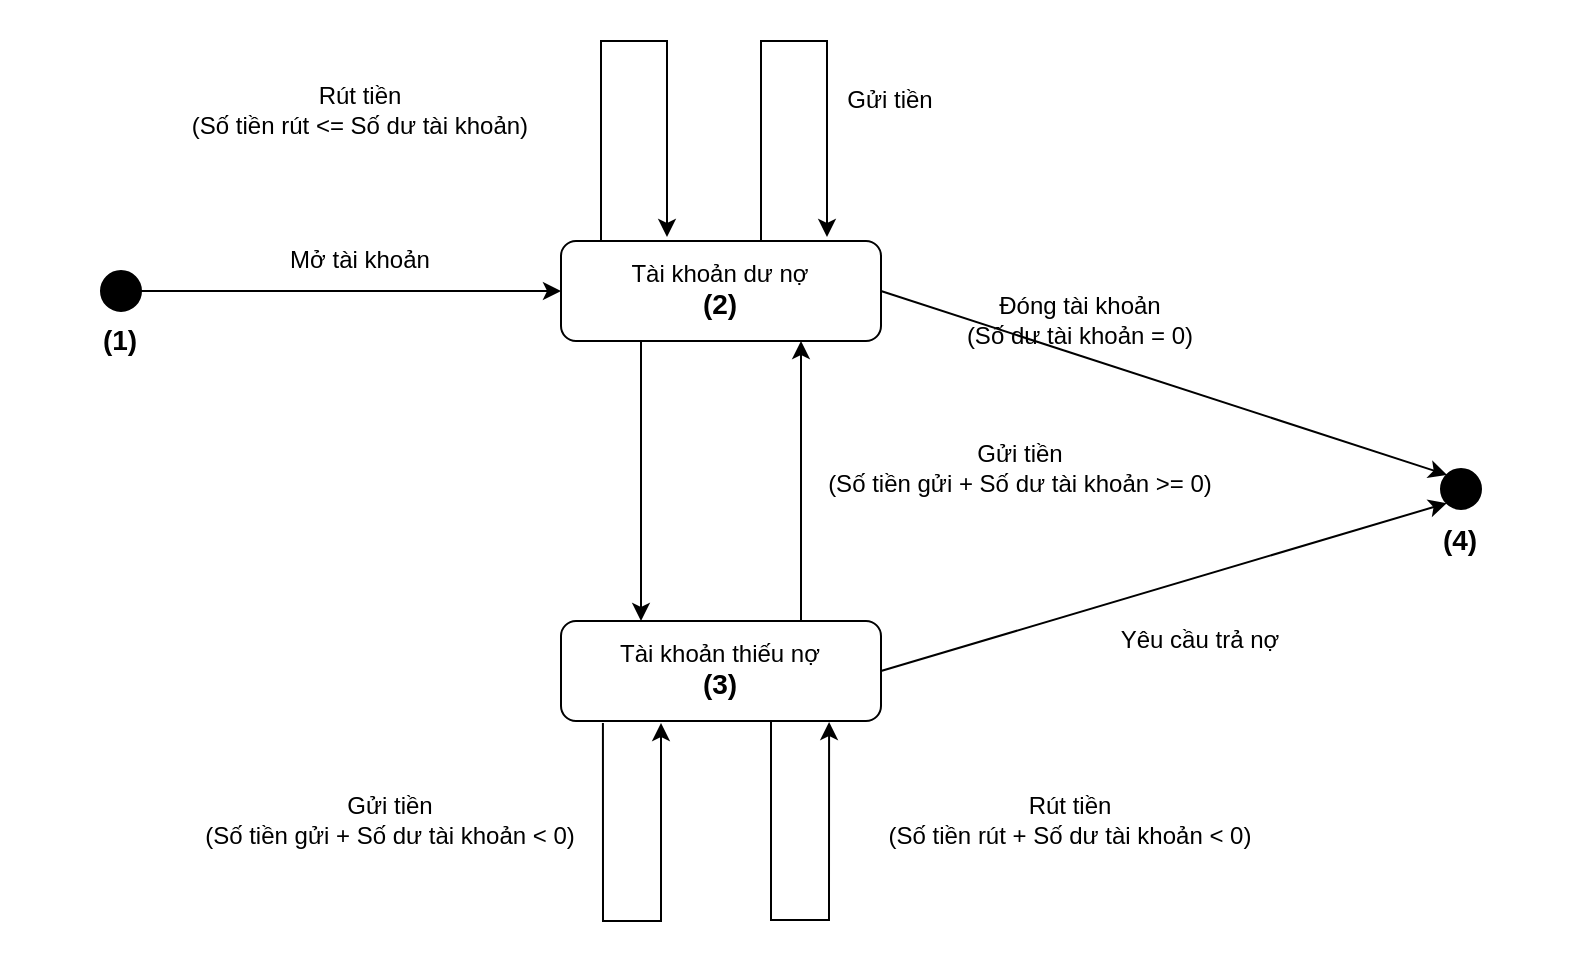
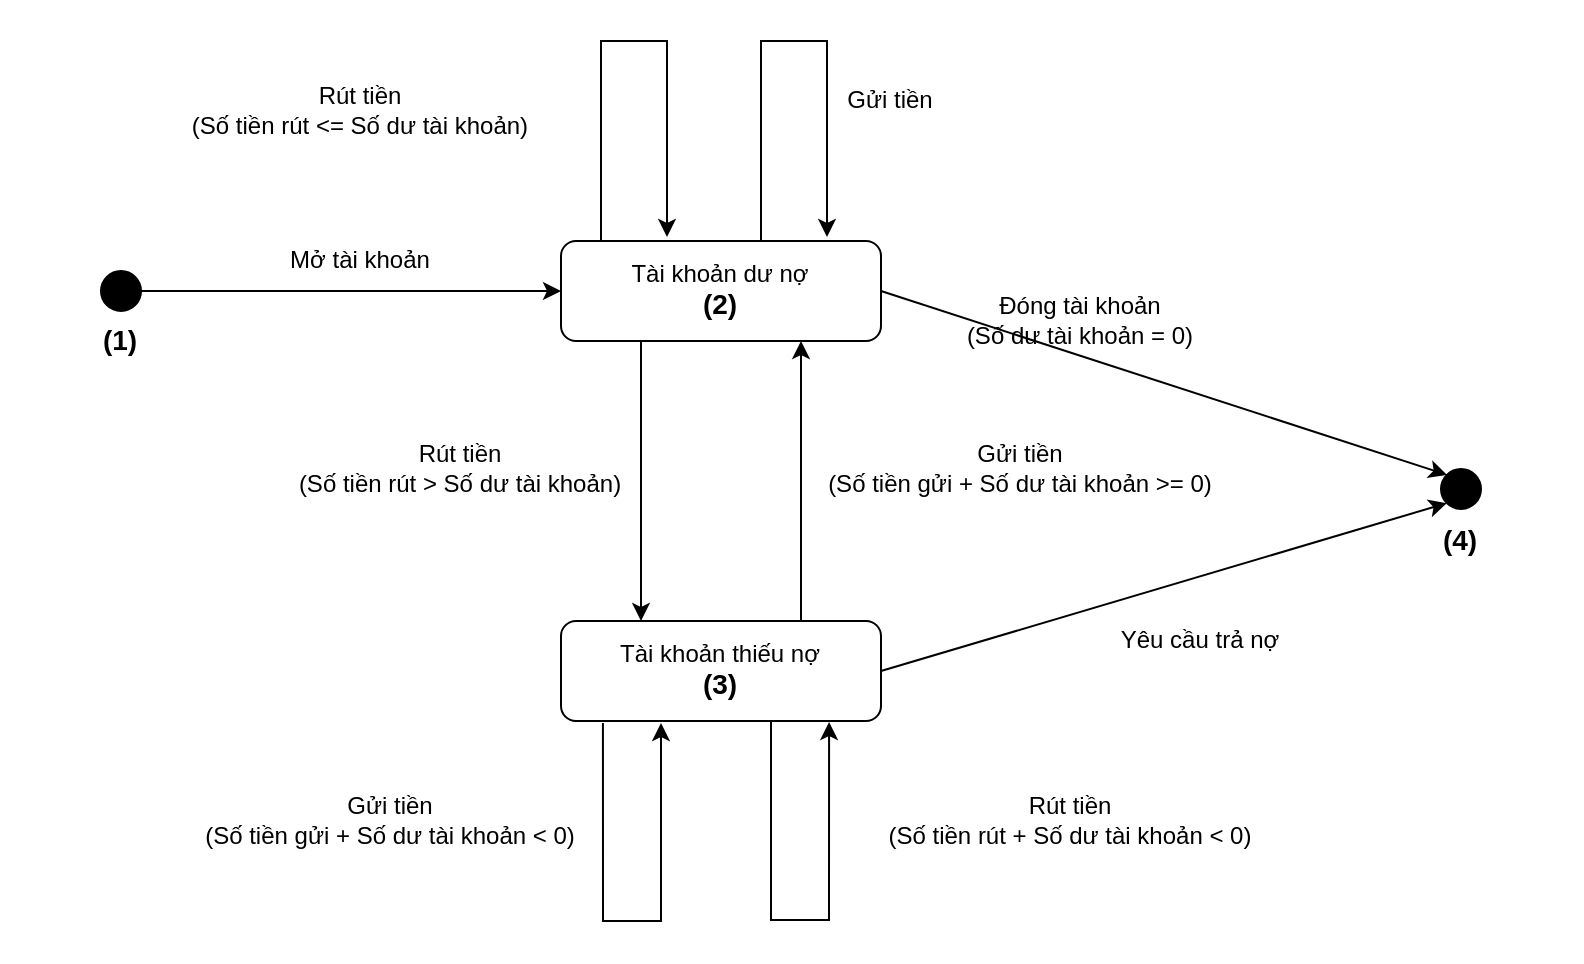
node "Rút tiền (Số tiền rút > Số dư tài khoản)": added
